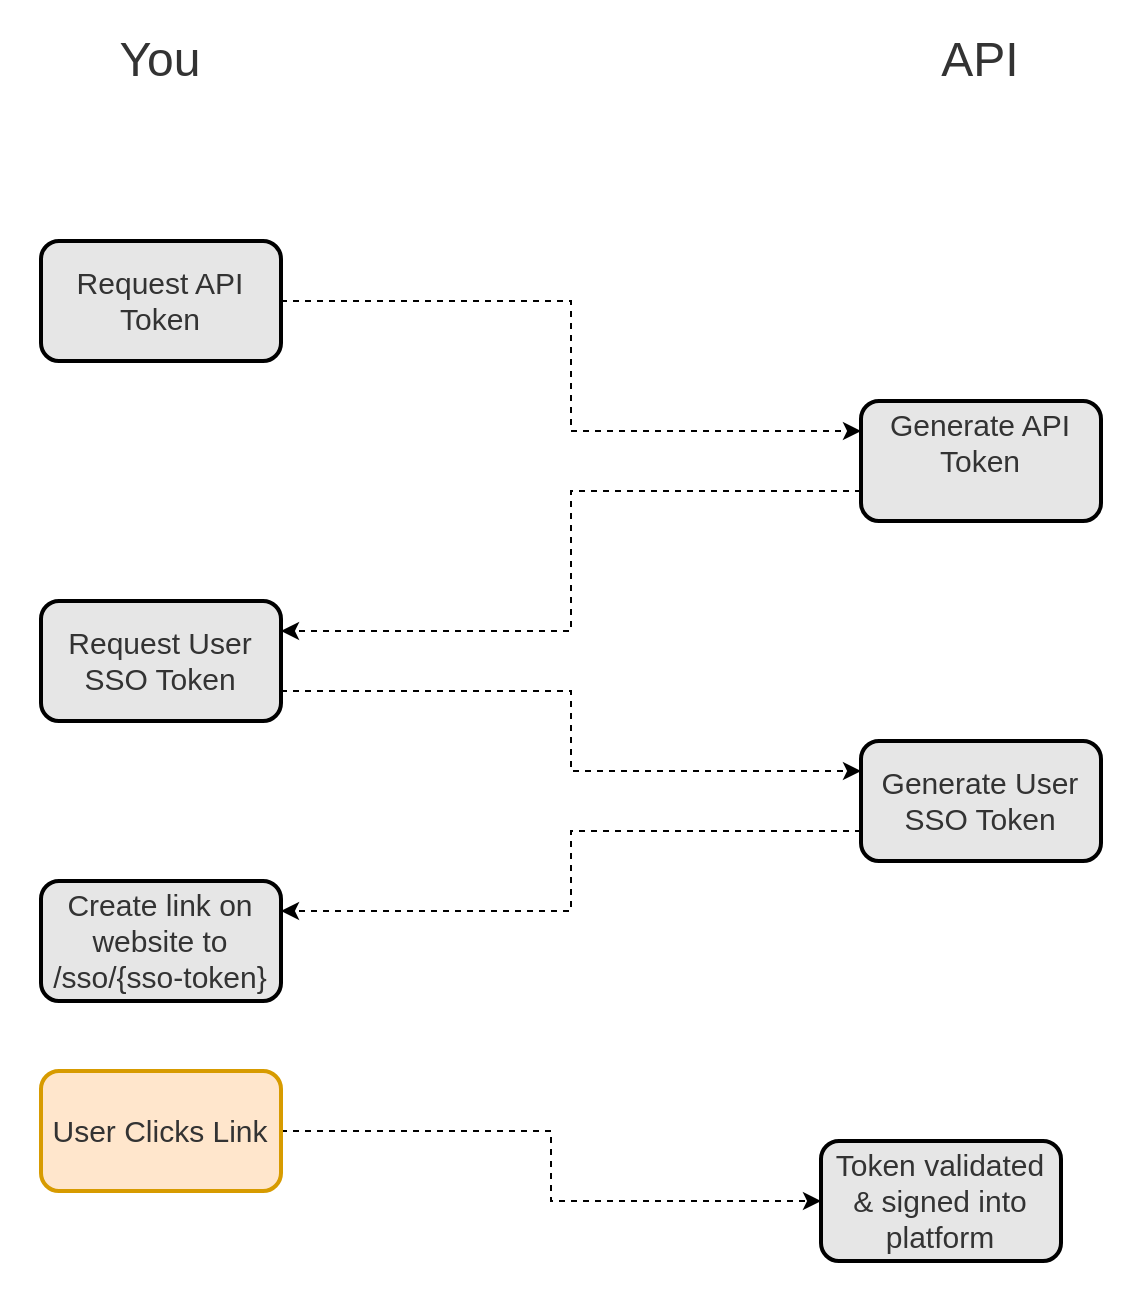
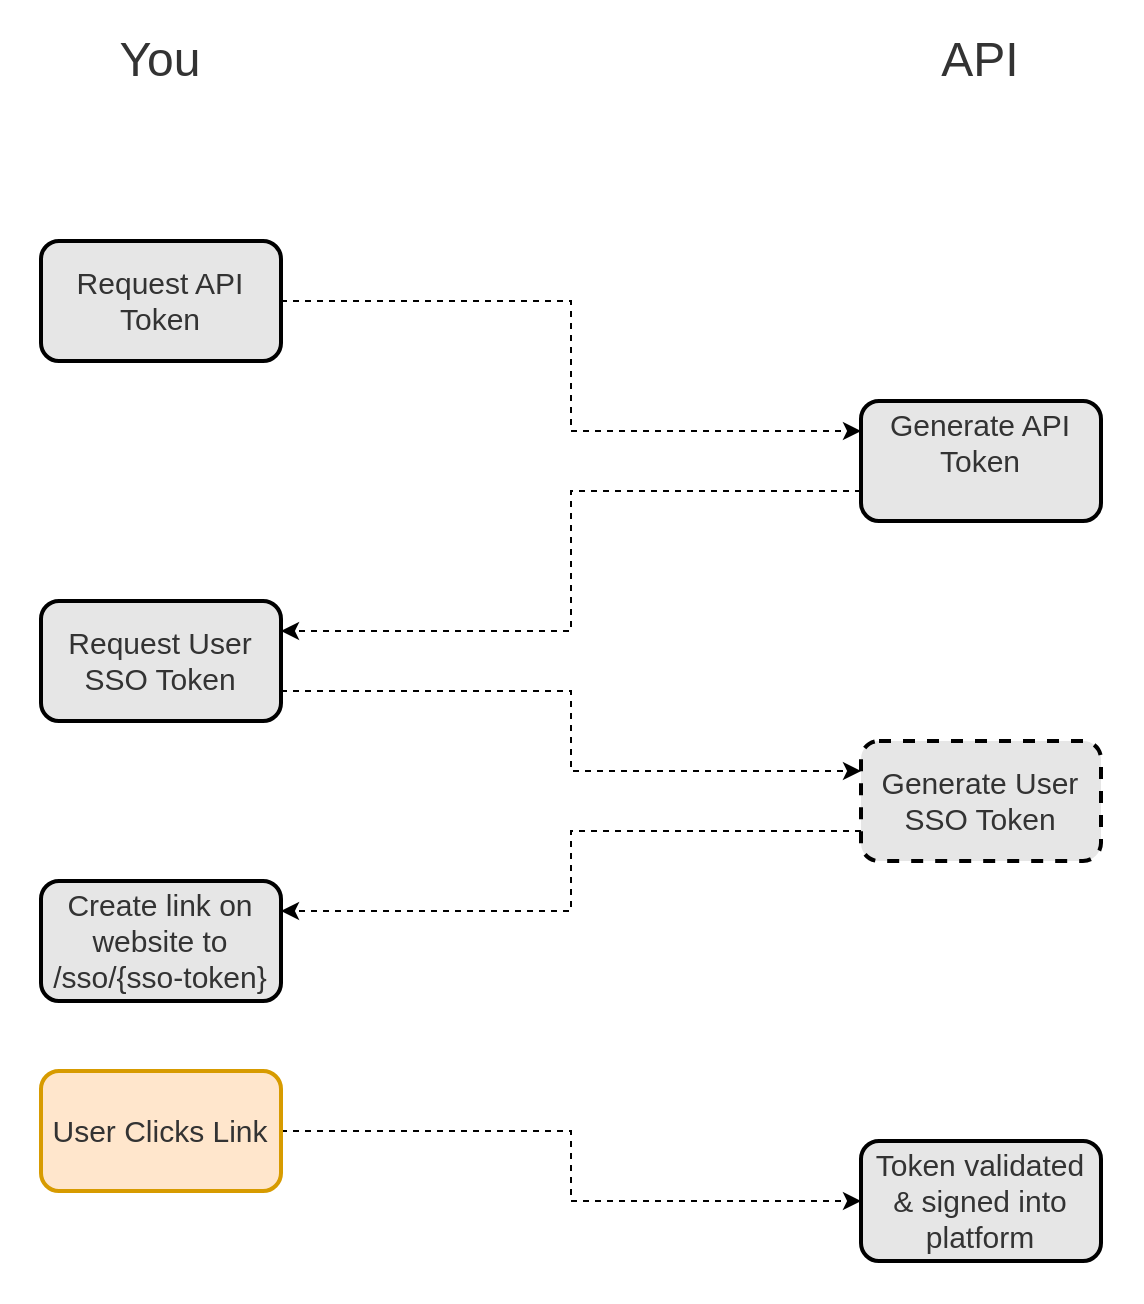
node "Generate User SSO Token": style solid -> dashed
node "Token validated & signed into platform": moved (941, 1201) -> (981, 1201)
